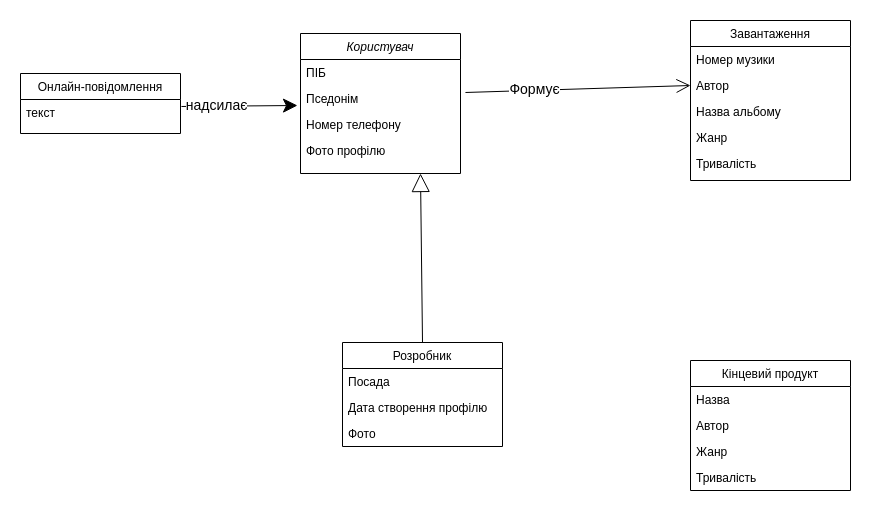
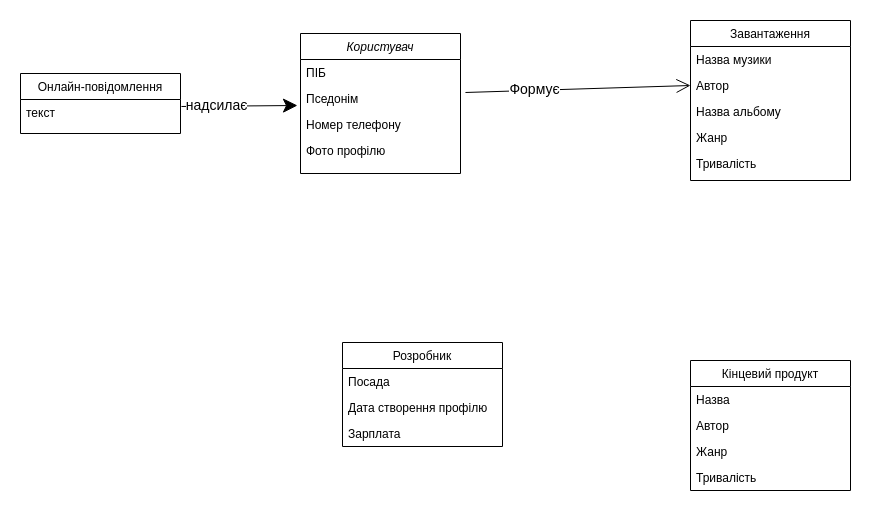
node "Номер музики": label "Номер музики" -> "Назва музики"
edge "Розробник" -> "Користувач": removed
node "Фото": label "Фото" -> "Зарплата"
